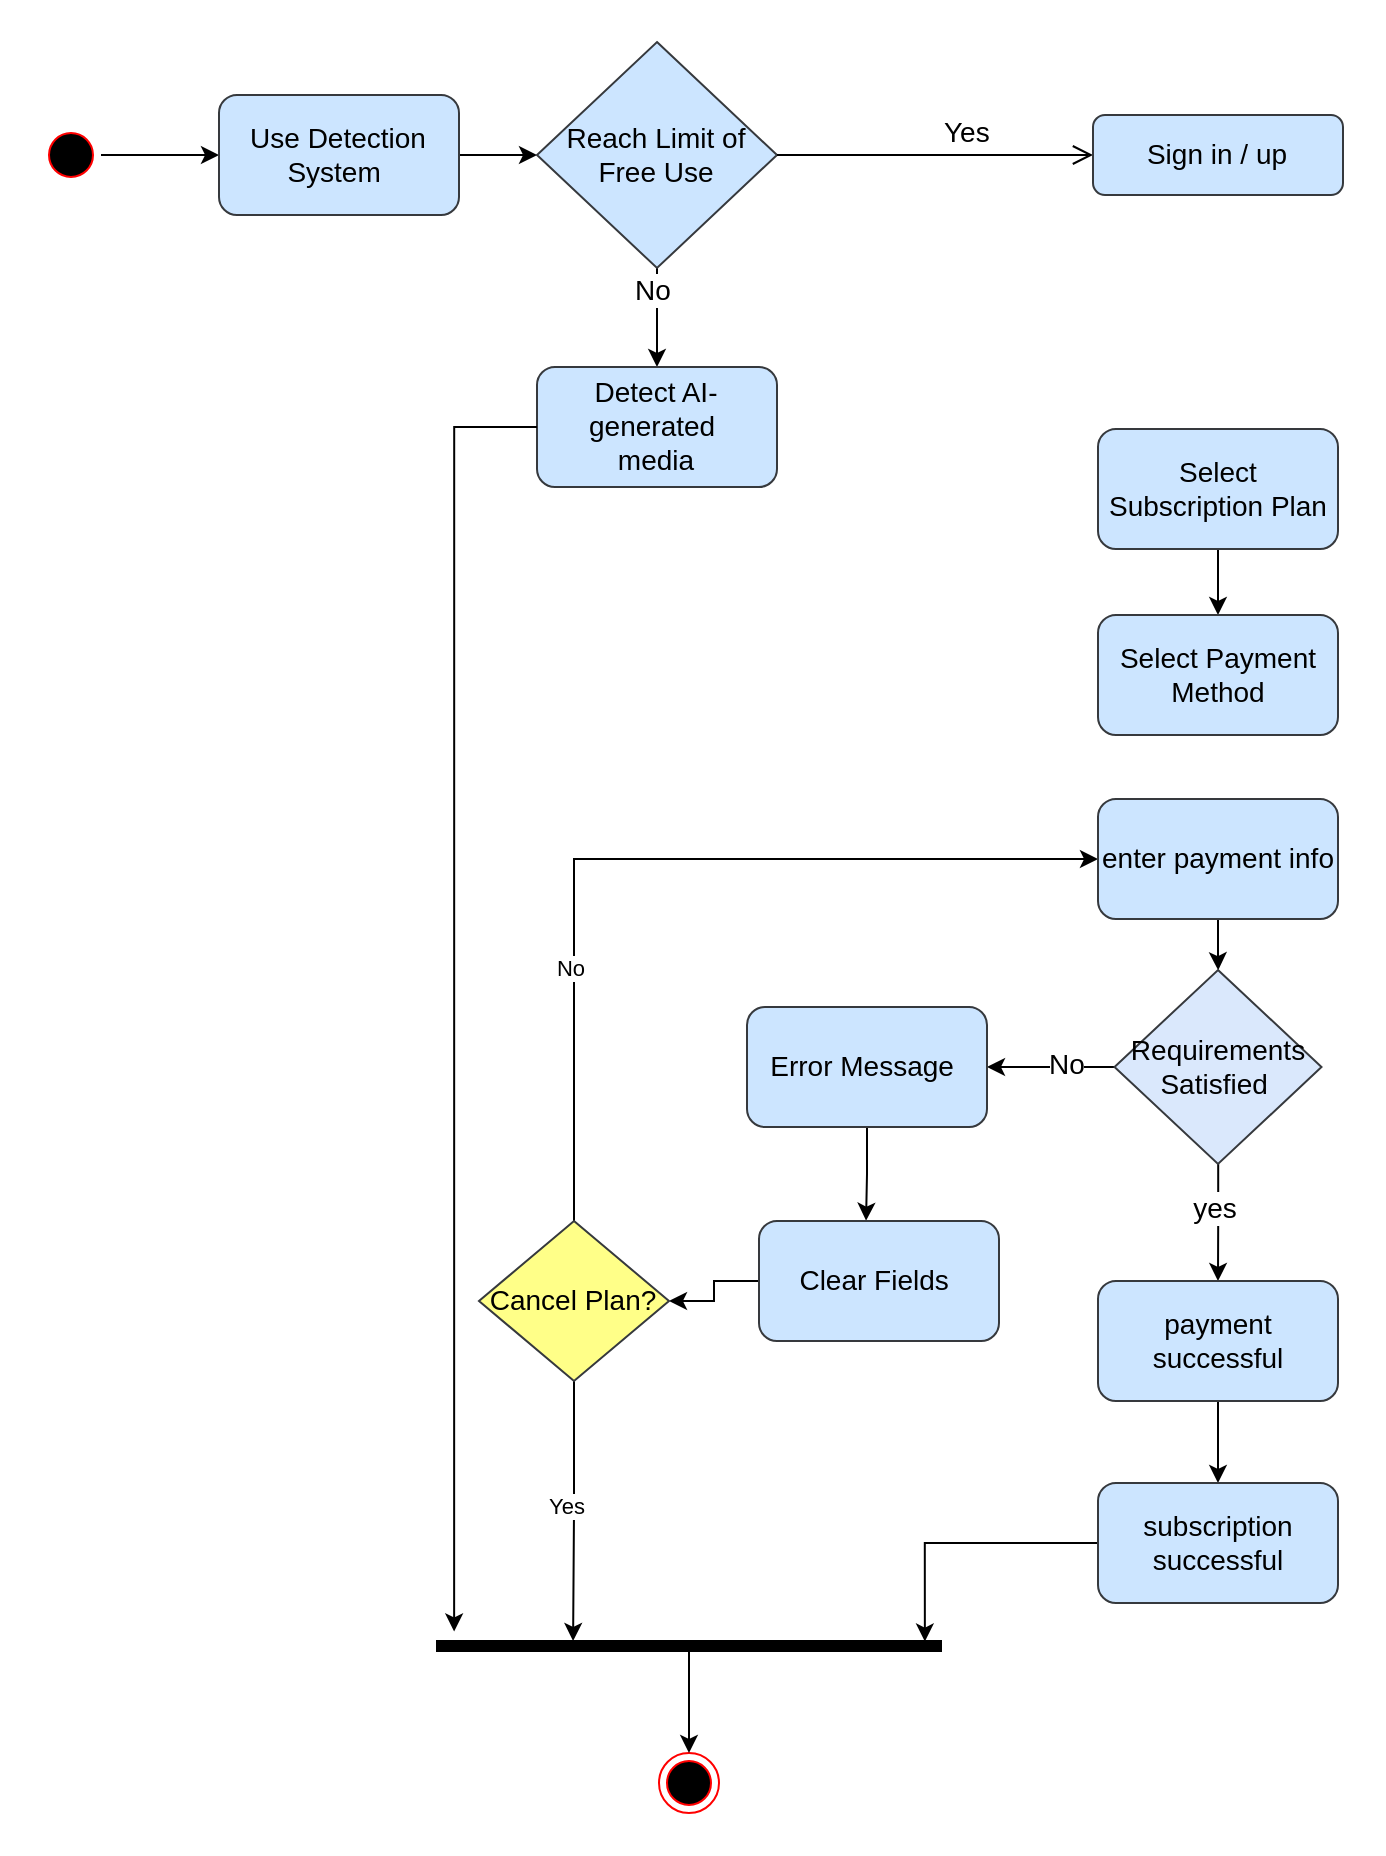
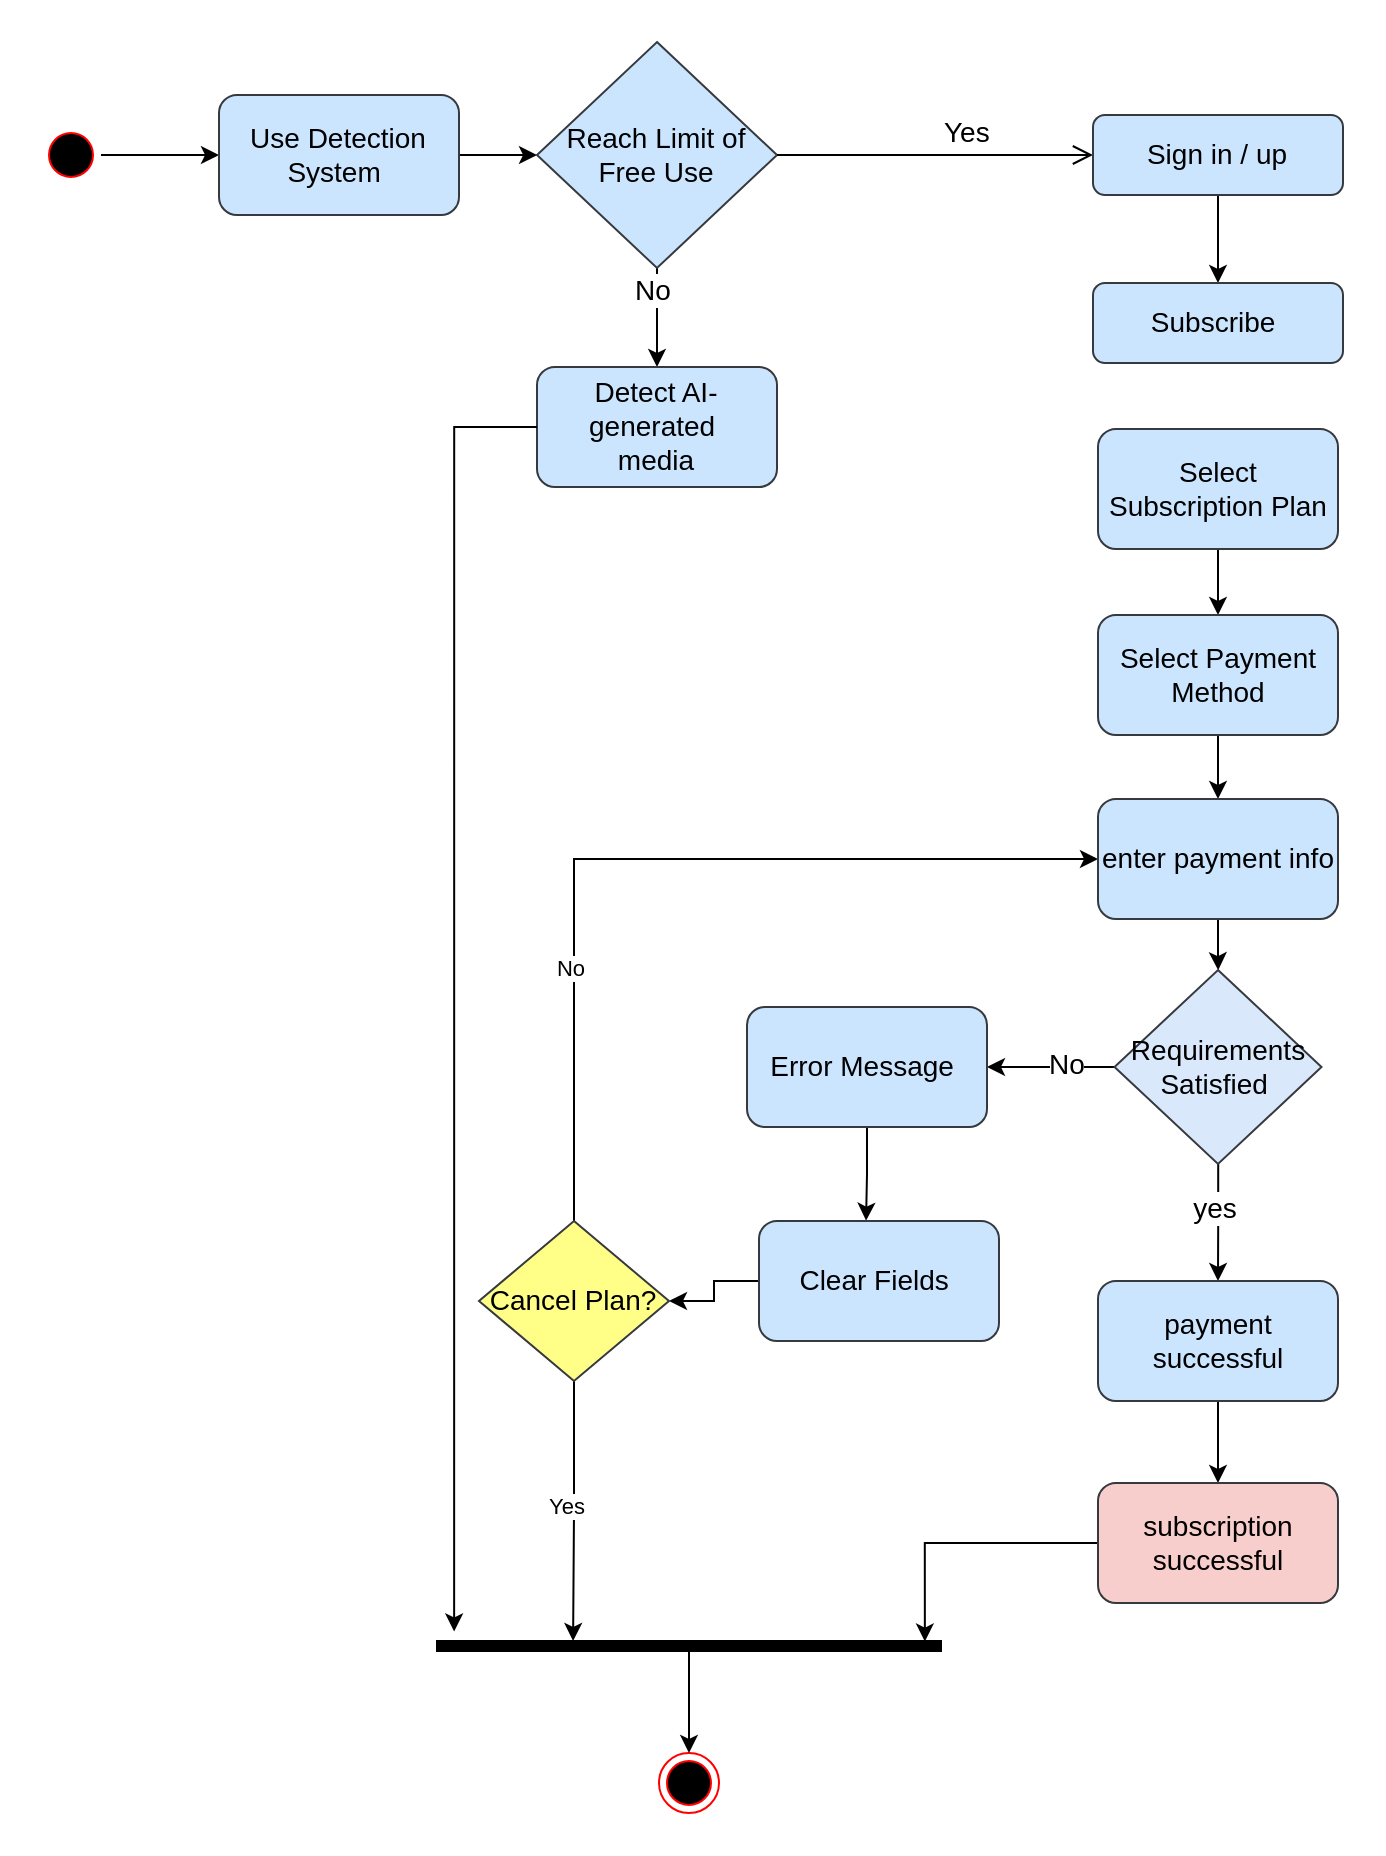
edge "Sign in / up" -> "Subscribe": added
node "Subscribe": added
edge "Select Payment Method" -> "enter payment info": added
node "subscription successful": fillcolor #cce5ff -> #f8cecc
